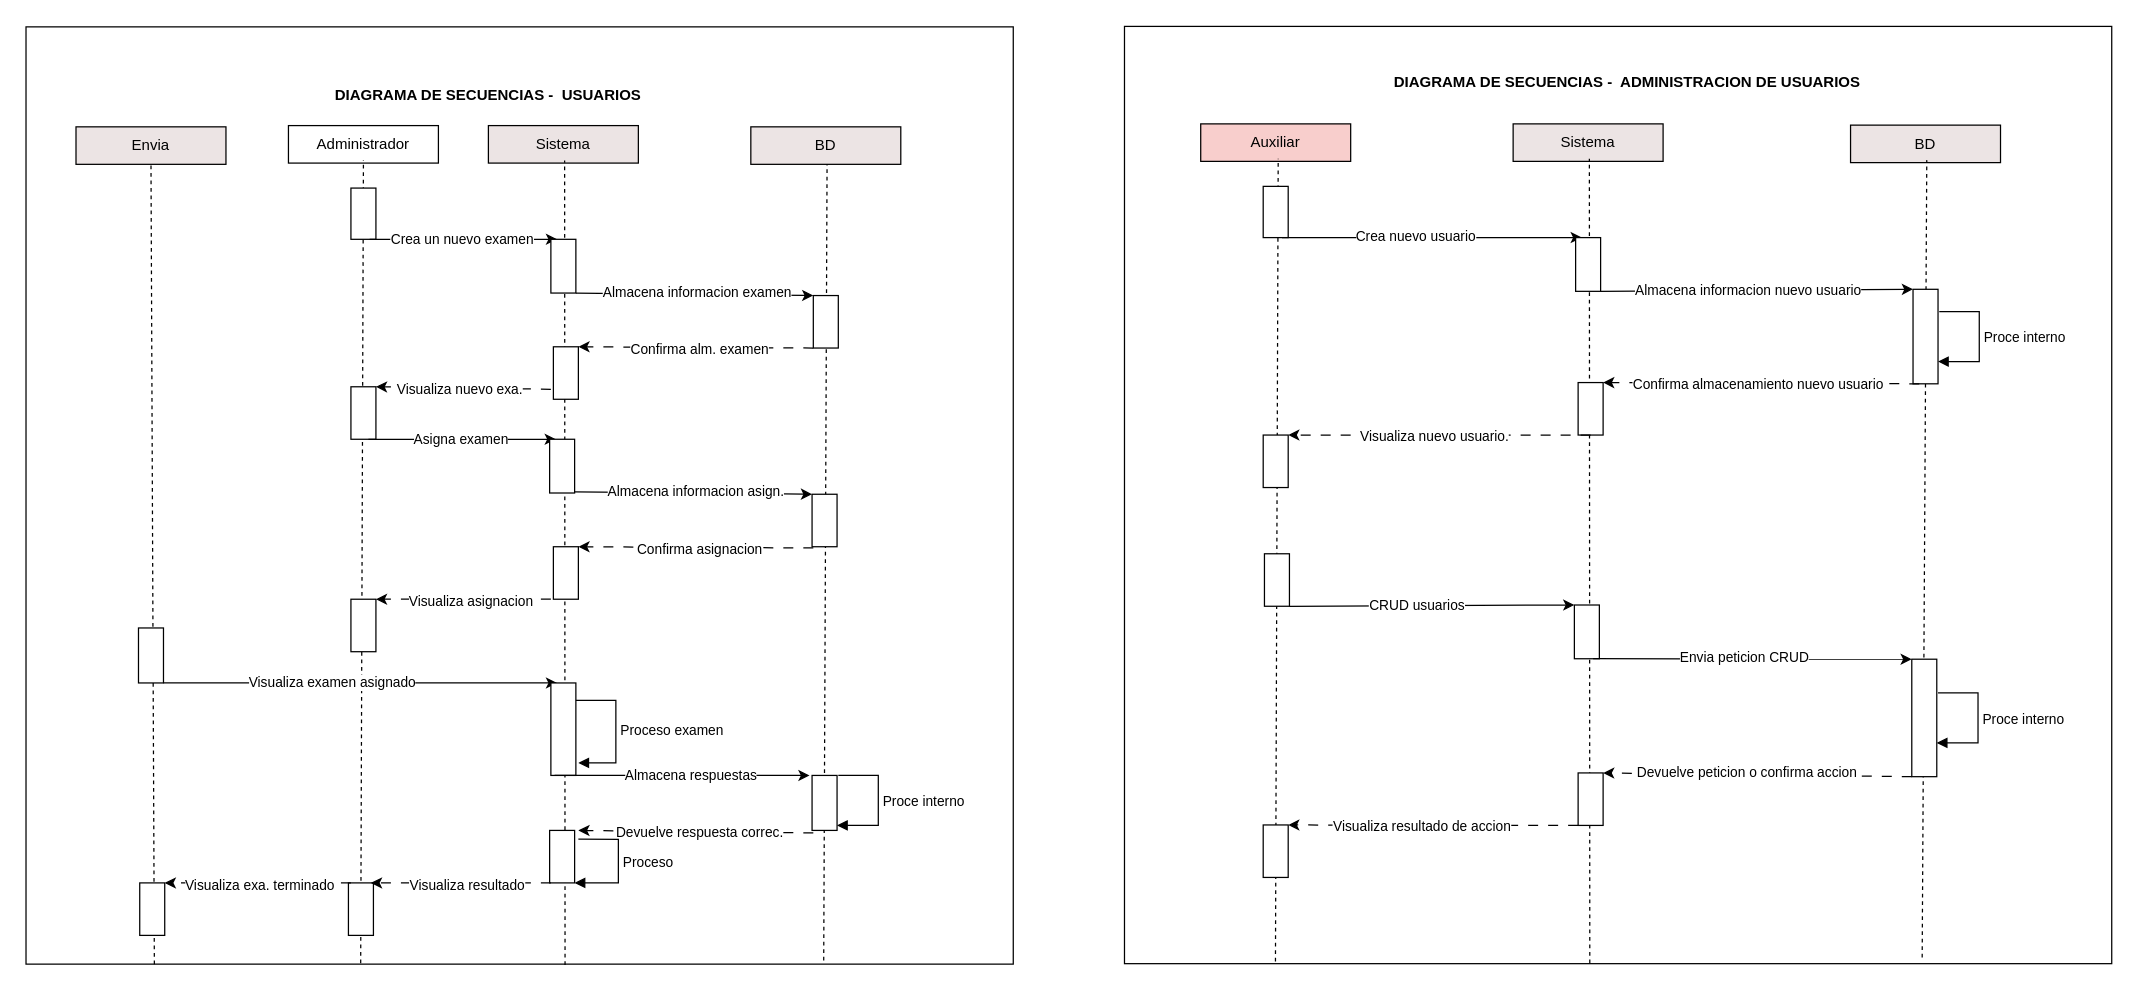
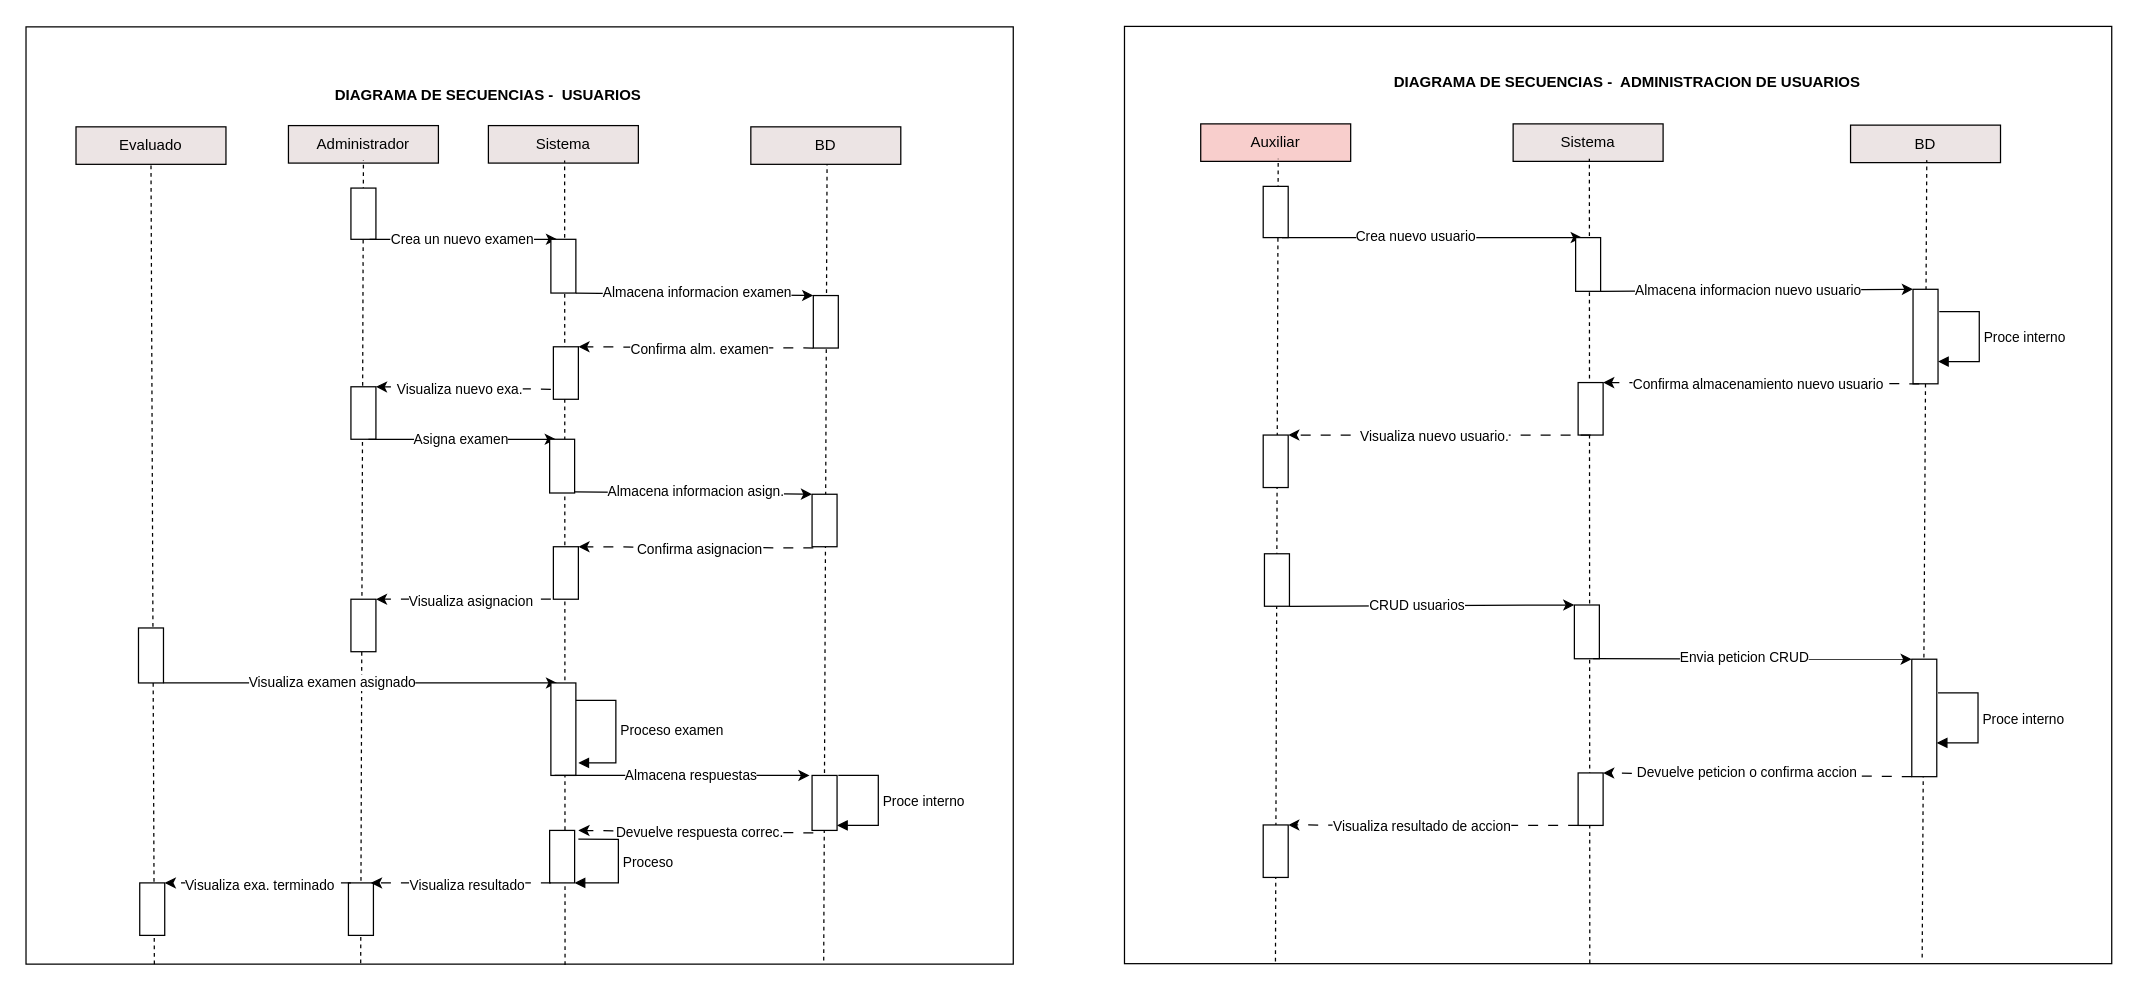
node "Administrador": fillcolor #ffffff -> #ece4e4
node "Envia": label "Envia" -> "Evaluado"
